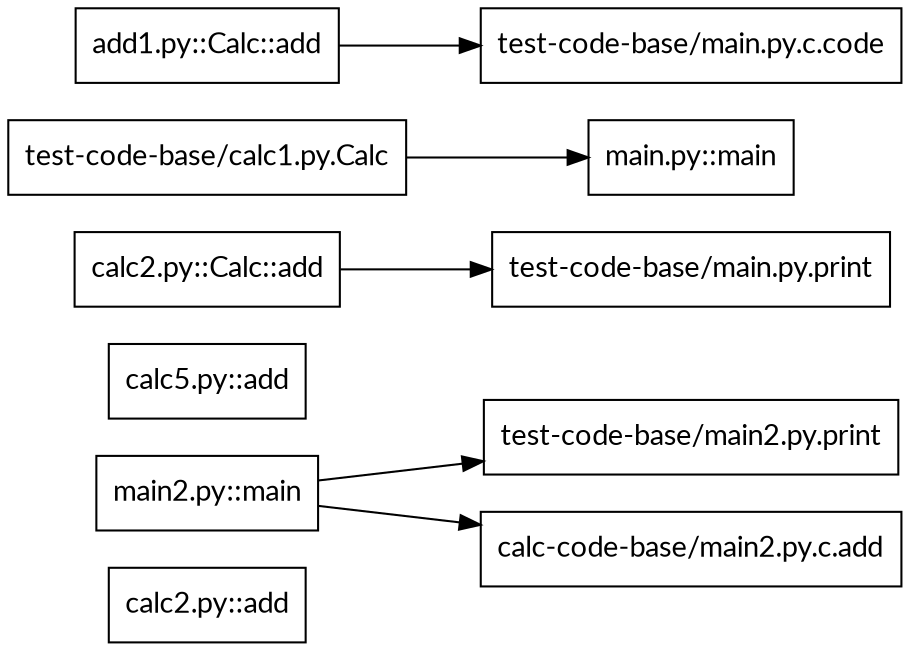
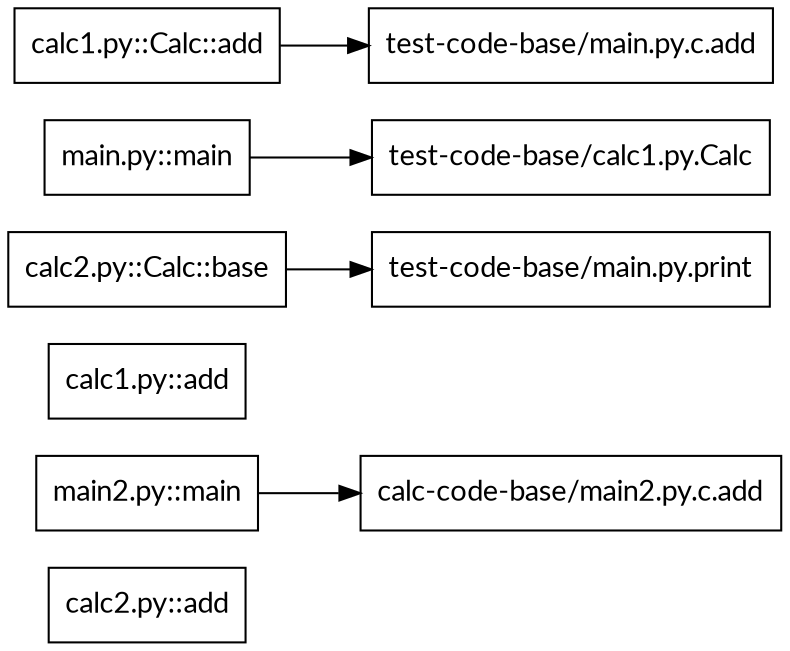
node "add1.py::Calc::add": label "add1.py::Calc::add" -> "calc1.py::Calc::add"
node "test-code-base/main.py.c.code": label "test-code-base/main.py.c.code" -> "test-code-base/main.py.c.add"
edge "test-code-base/calc1.py.Calc" -> "main.py::main": reversed
node "calc2.py::Calc::add": label "calc2.py::Calc::add" -> "calc2.py::Calc::base"
node "calc5.py::add": label "calc5.py::add" -> "calc1.py::add"
node "test-code-base/main2.py.print": removed
